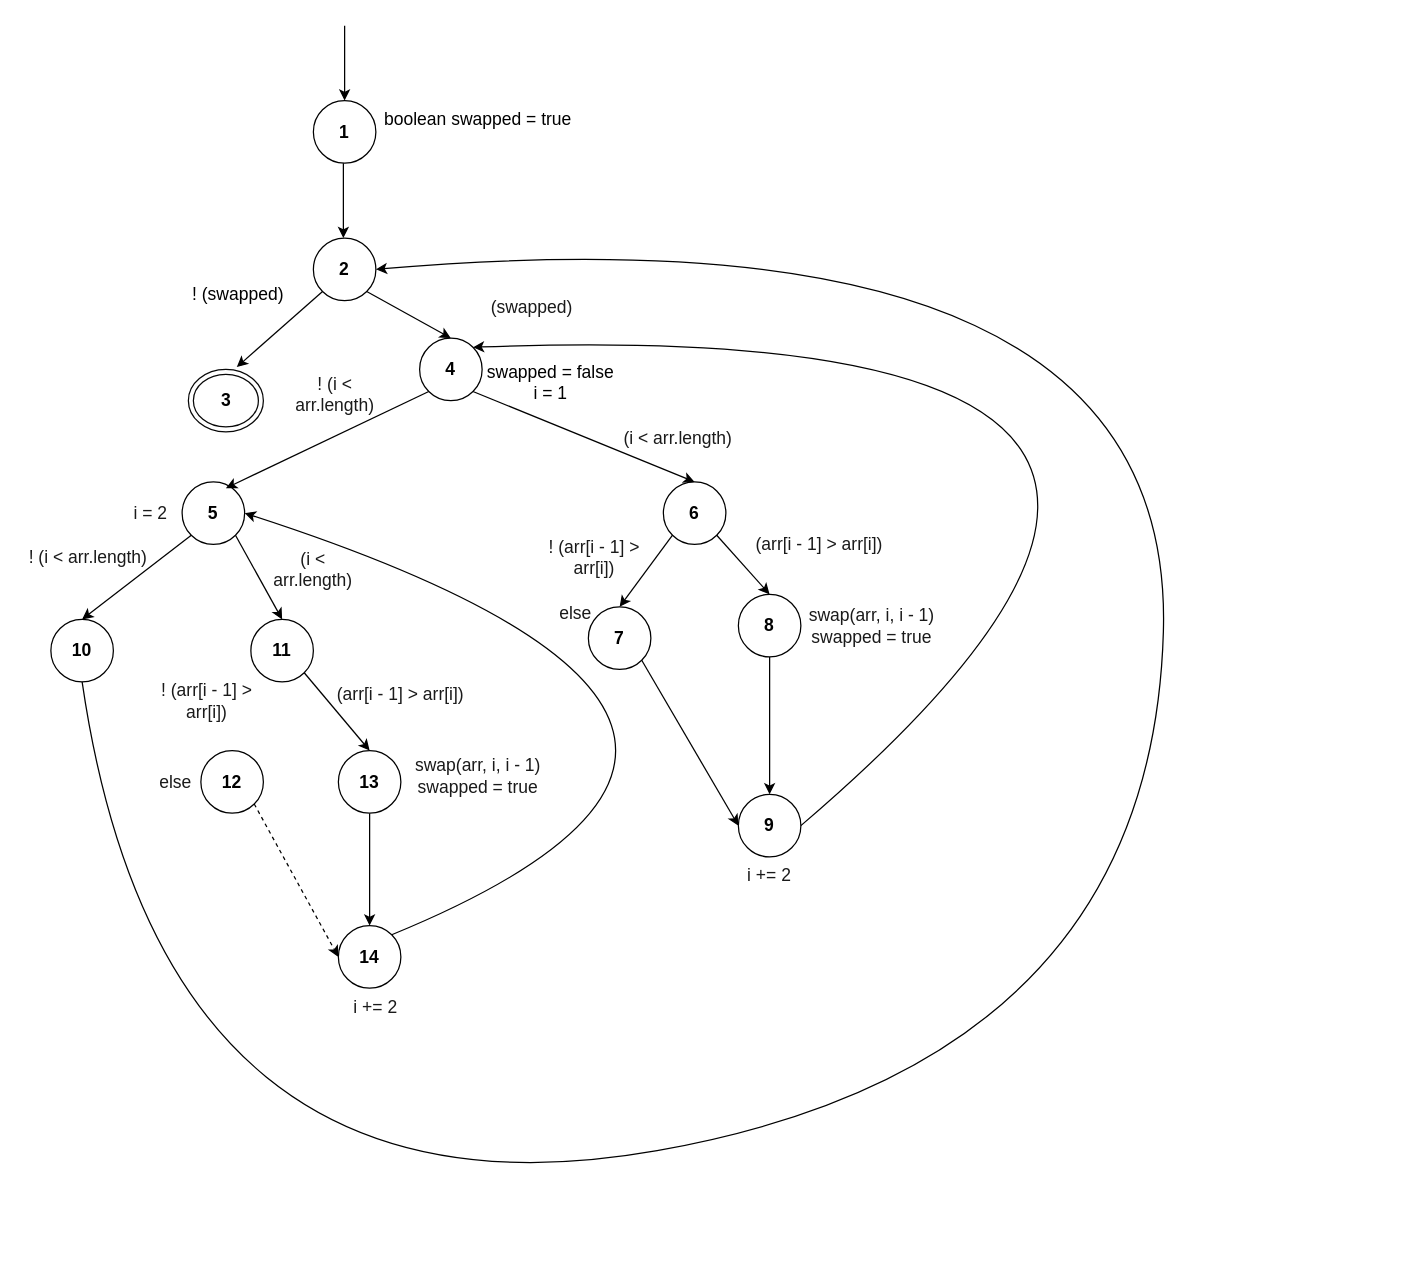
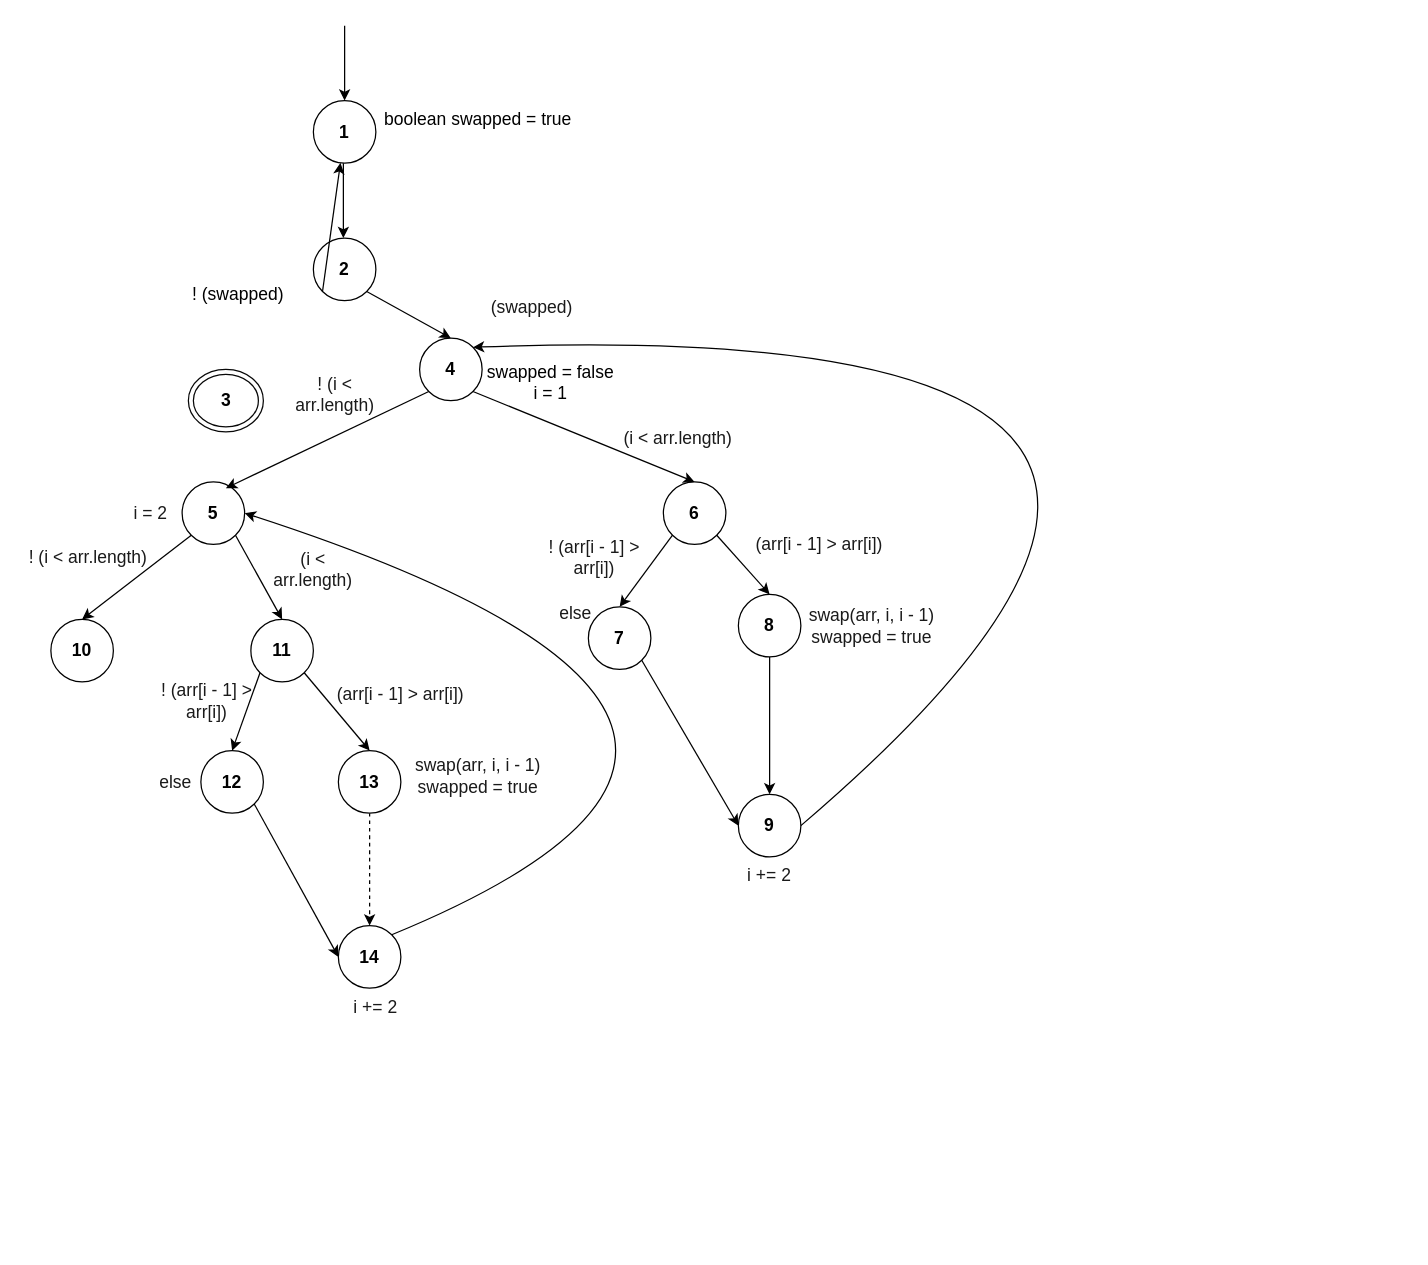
edge "2" -> "3": now "2" -> "1"
edge "11" -> "12": added
edge "13" -> "14": style solid -> dashed
edge "12" -> "14": style dashed -> solid
edge "10" -> "2": removed
